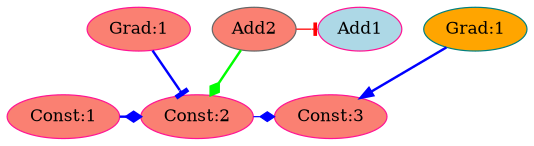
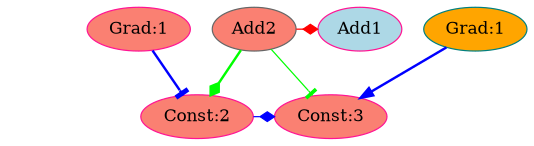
edge "Add2" -> "Add1": arrowhead tee -> diamond
edge "Add2" -> "Const:3": added
node "Const:1": removed
